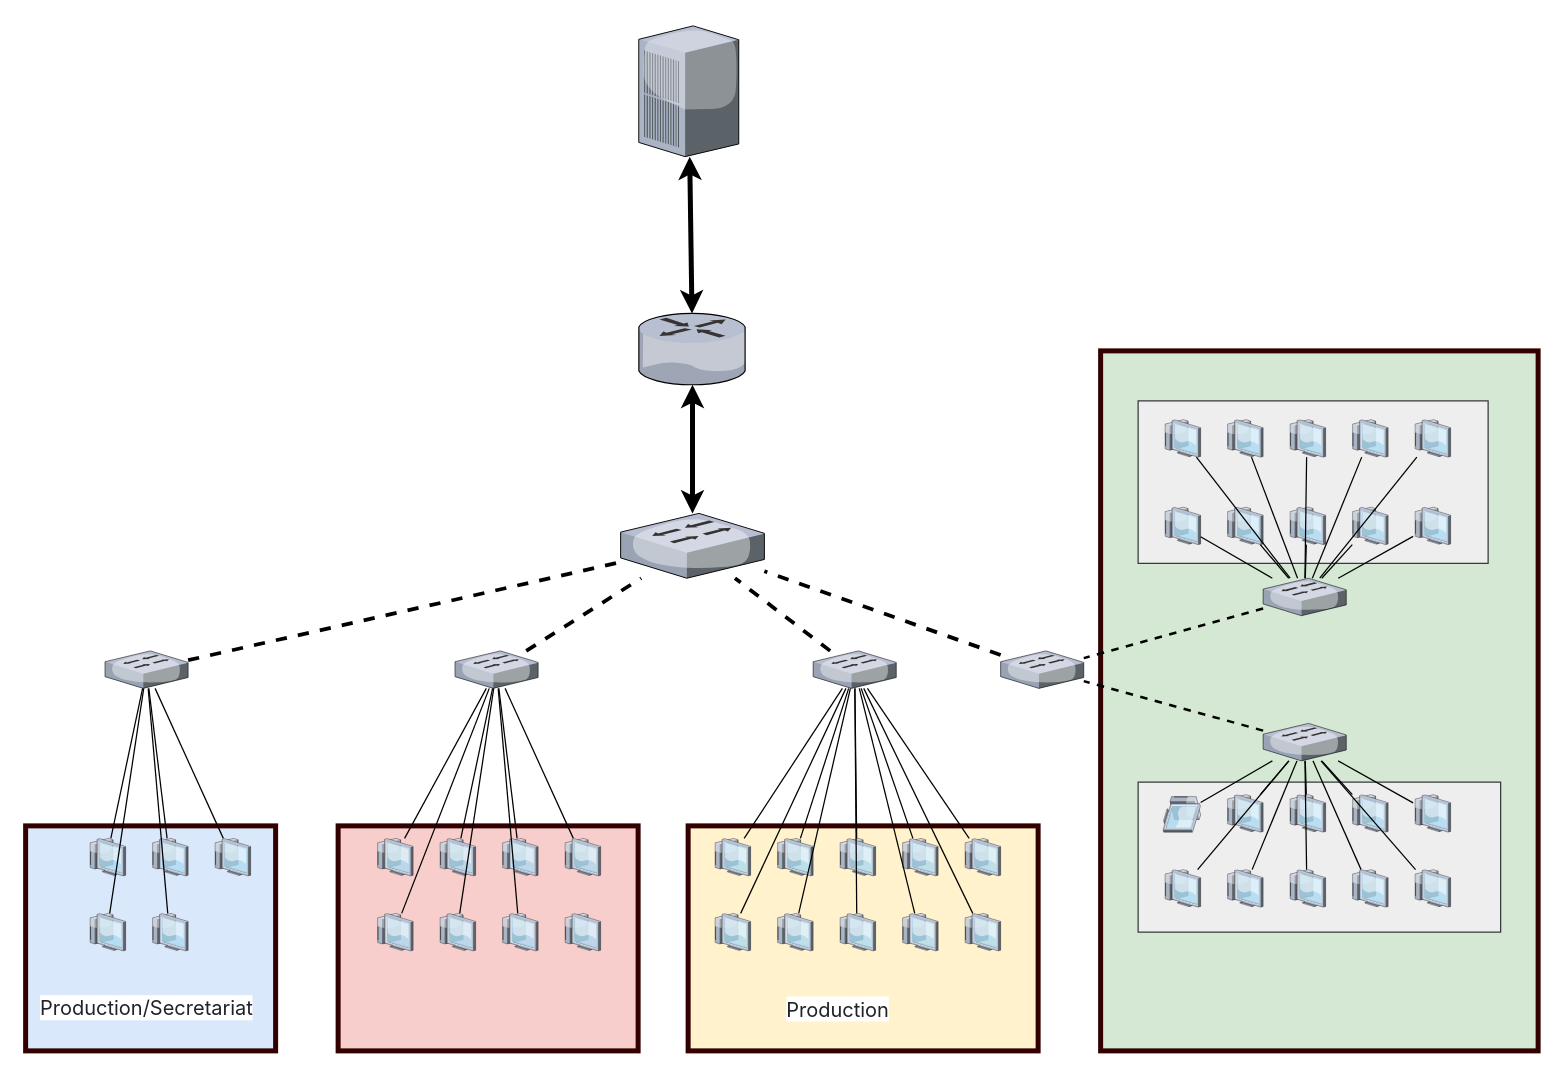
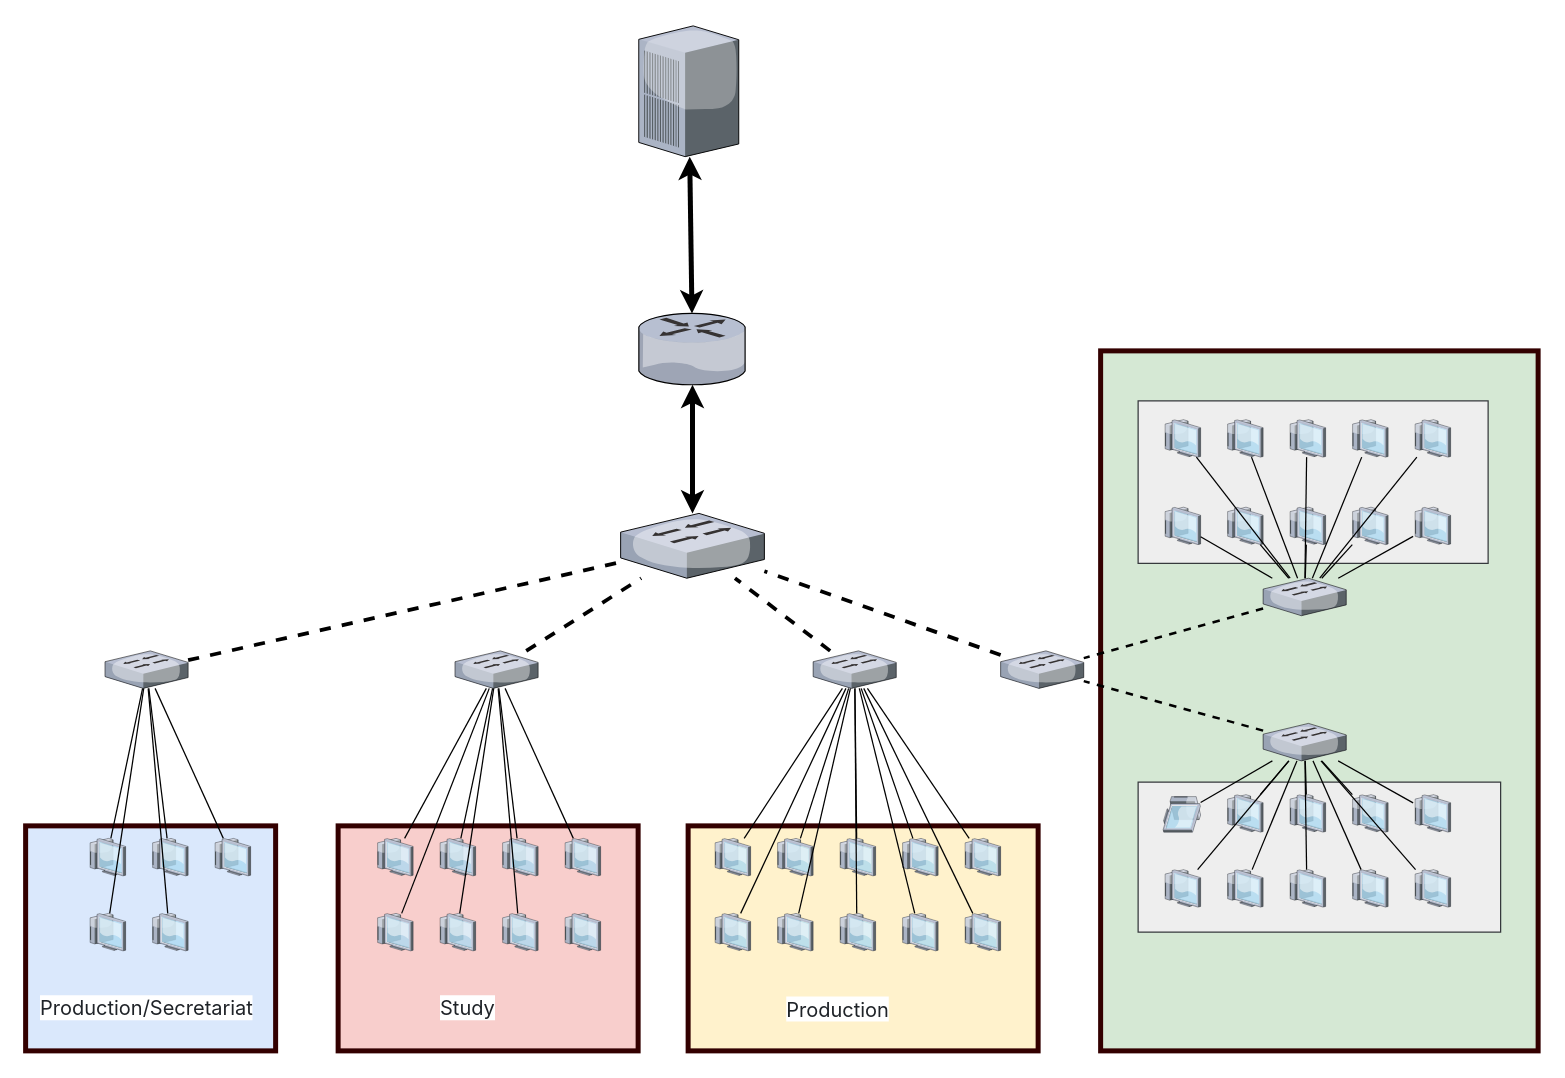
node "Study": added
